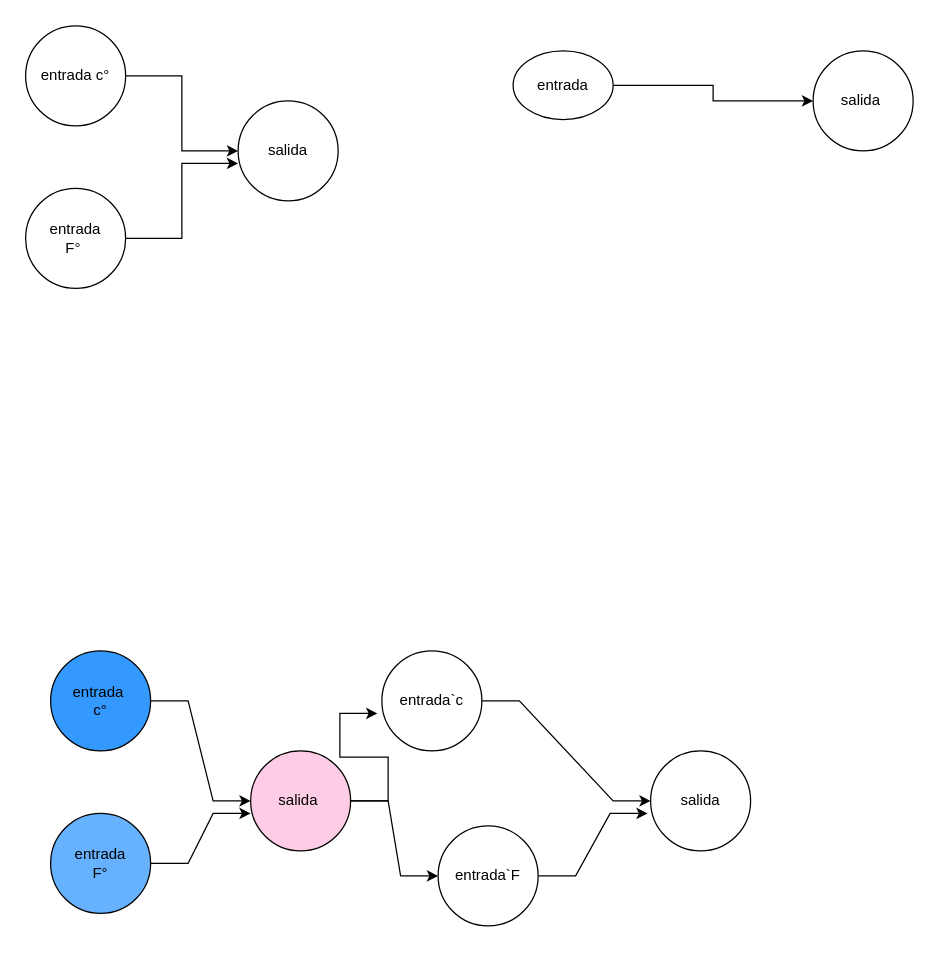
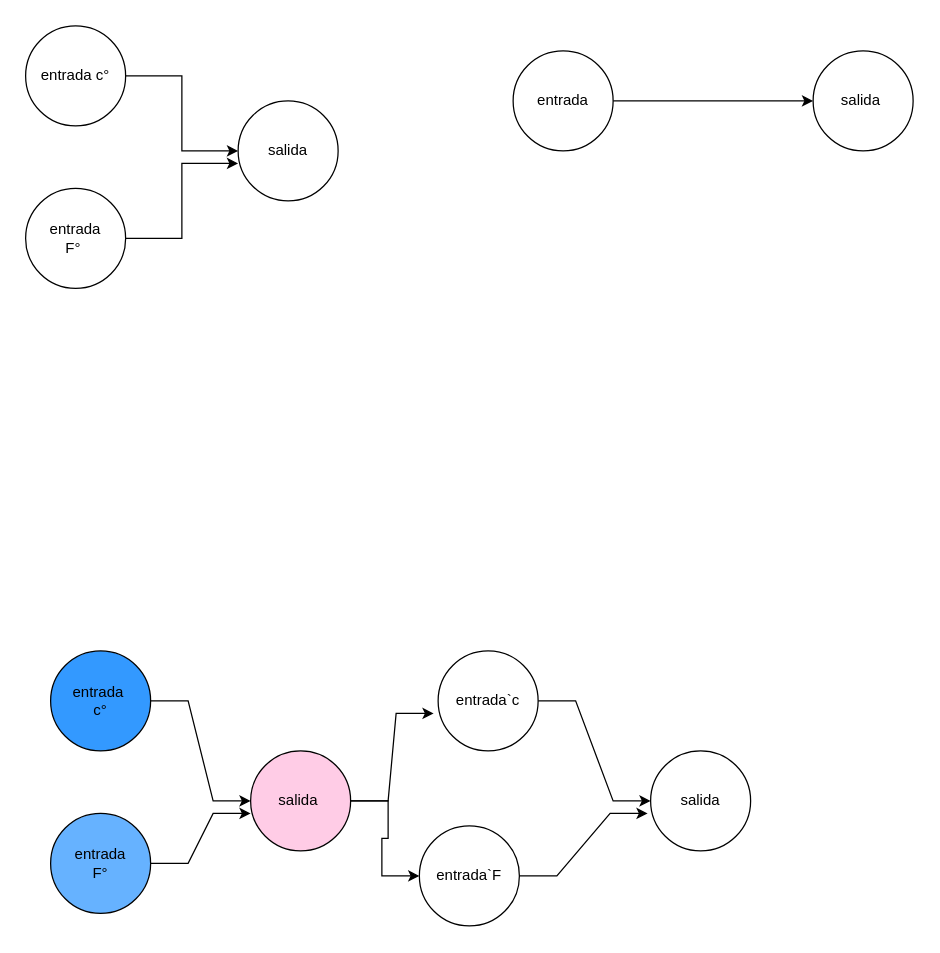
node "entrada": size 100x69 -> 100x100
node "entrada`c": moved (432, 701) -> (488, 701)
node "entrada`F": moved (488, 876) -> (469, 876)
